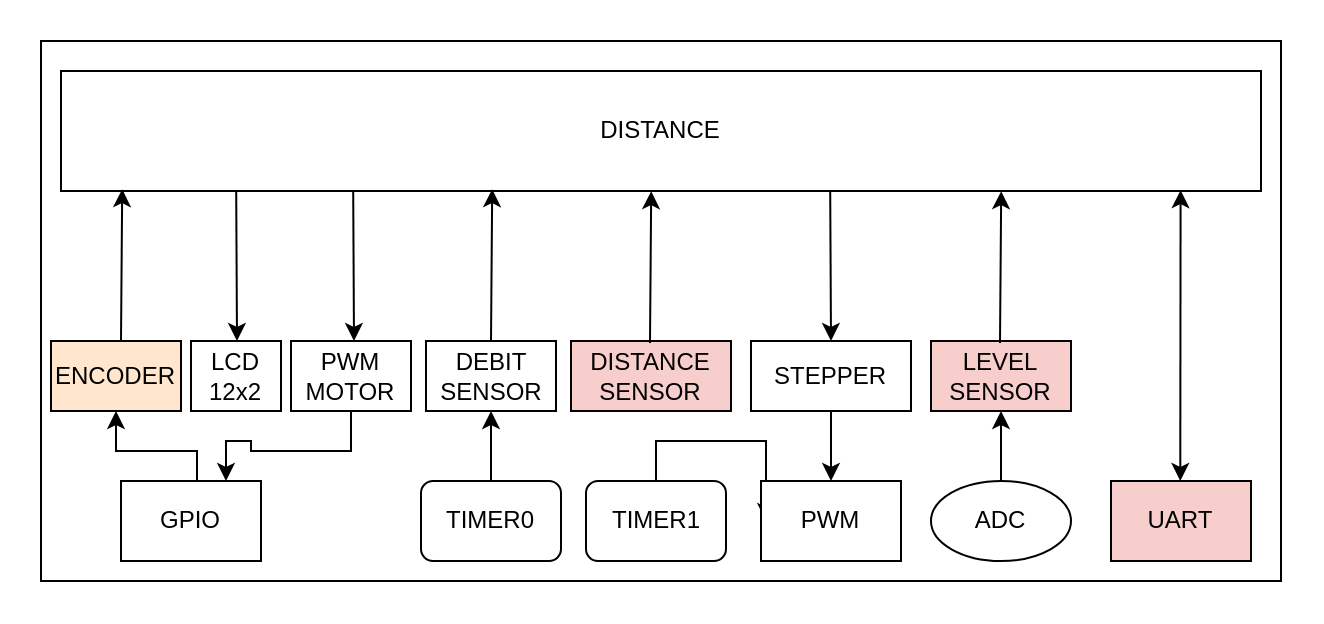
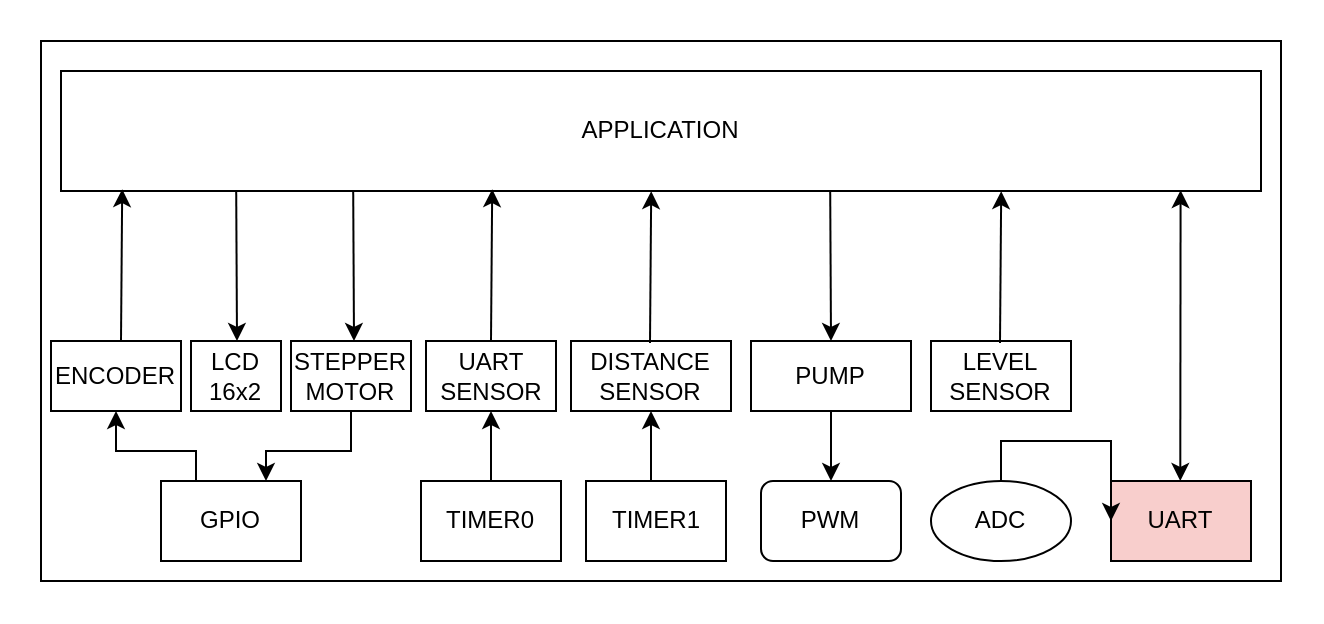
node "DISTANCE": label "DISTANCE" -> "APPLICATION"
node "ENCODER": fillcolor #ffe6cc -> #ffffff
node "DISTANCE SENSOR": fillcolor #f8cecc -> #ffffff
node "LEVEL SENSOR": fillcolor #f8cecc -> #ffffff
node "LCD 12x2": label "LCD 12x2" -> "LCD 16x2"
node "PWM MOTOR": label "PWM MOTOR" -> "STEPPER MOTOR"
node "DEBIT SENSOR": label "DEBIT SENSOR" -> "UART SENSOR"
node "STEPPER": label "STEPPER" -> "PUMP"
edge "ADC" -> "LEVEL SENSOR": now "ADC" -> "UART"
edge "TIMER1" -> "PWM": now "TIMER1" -> "DISTANCE SENSOR"
node "GPIO": moved (191, 521) -> (231, 521)
node "TIMER0": shape rounded rectangle -> rectangle
node "TIMER1": shape rounded rectangle -> rectangle
node "PWM": shape rectangle -> rounded rectangle
